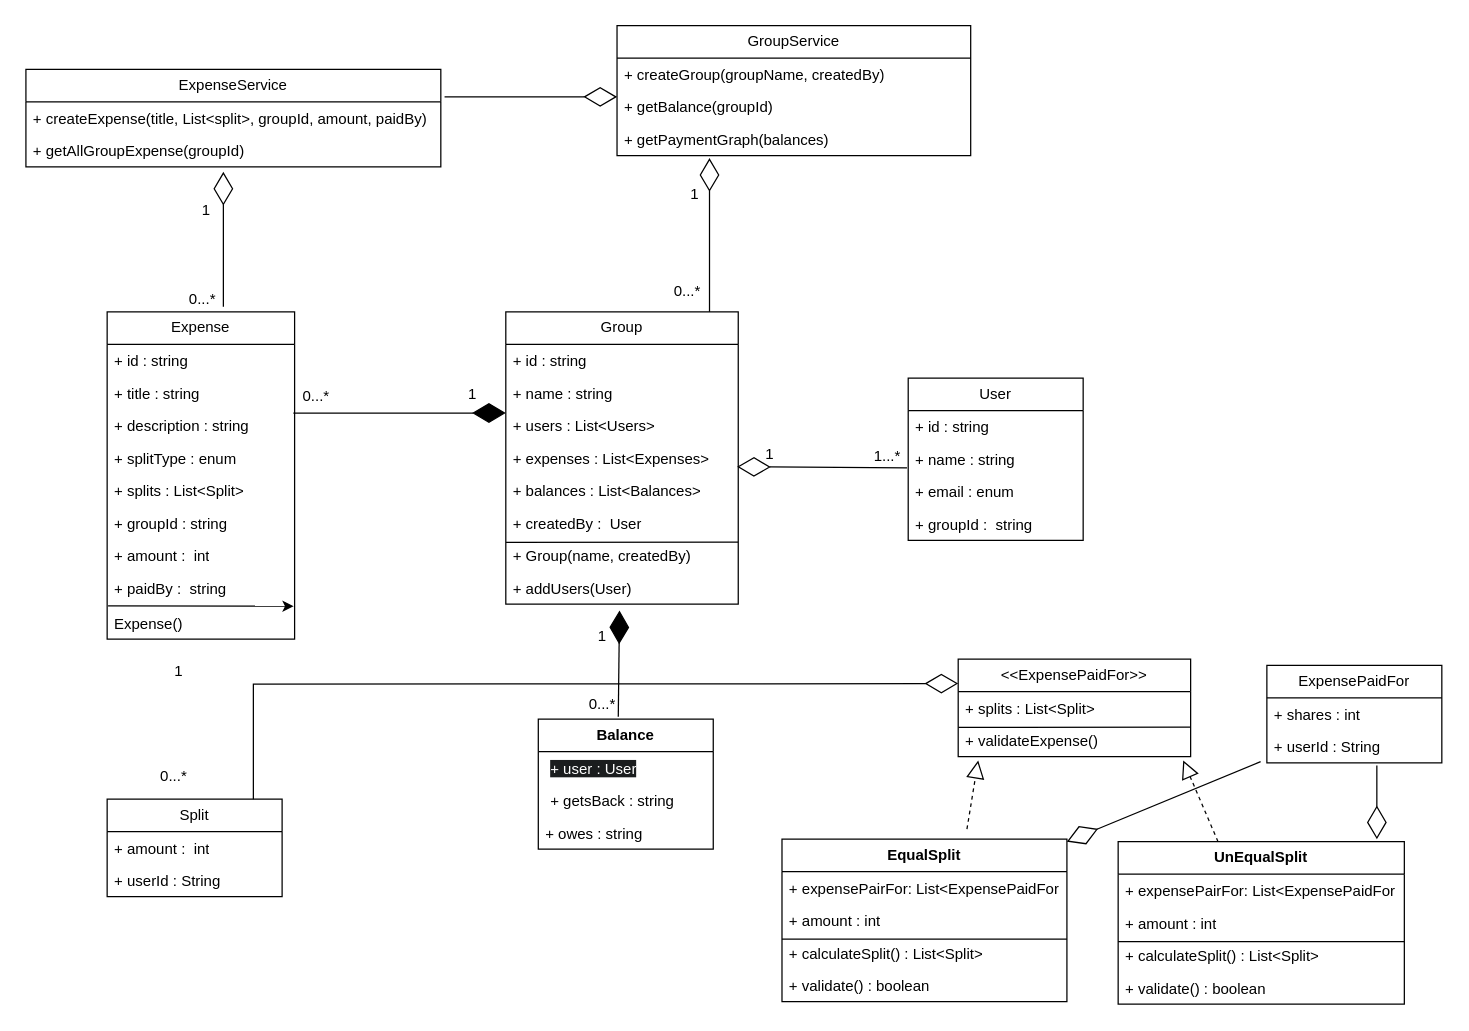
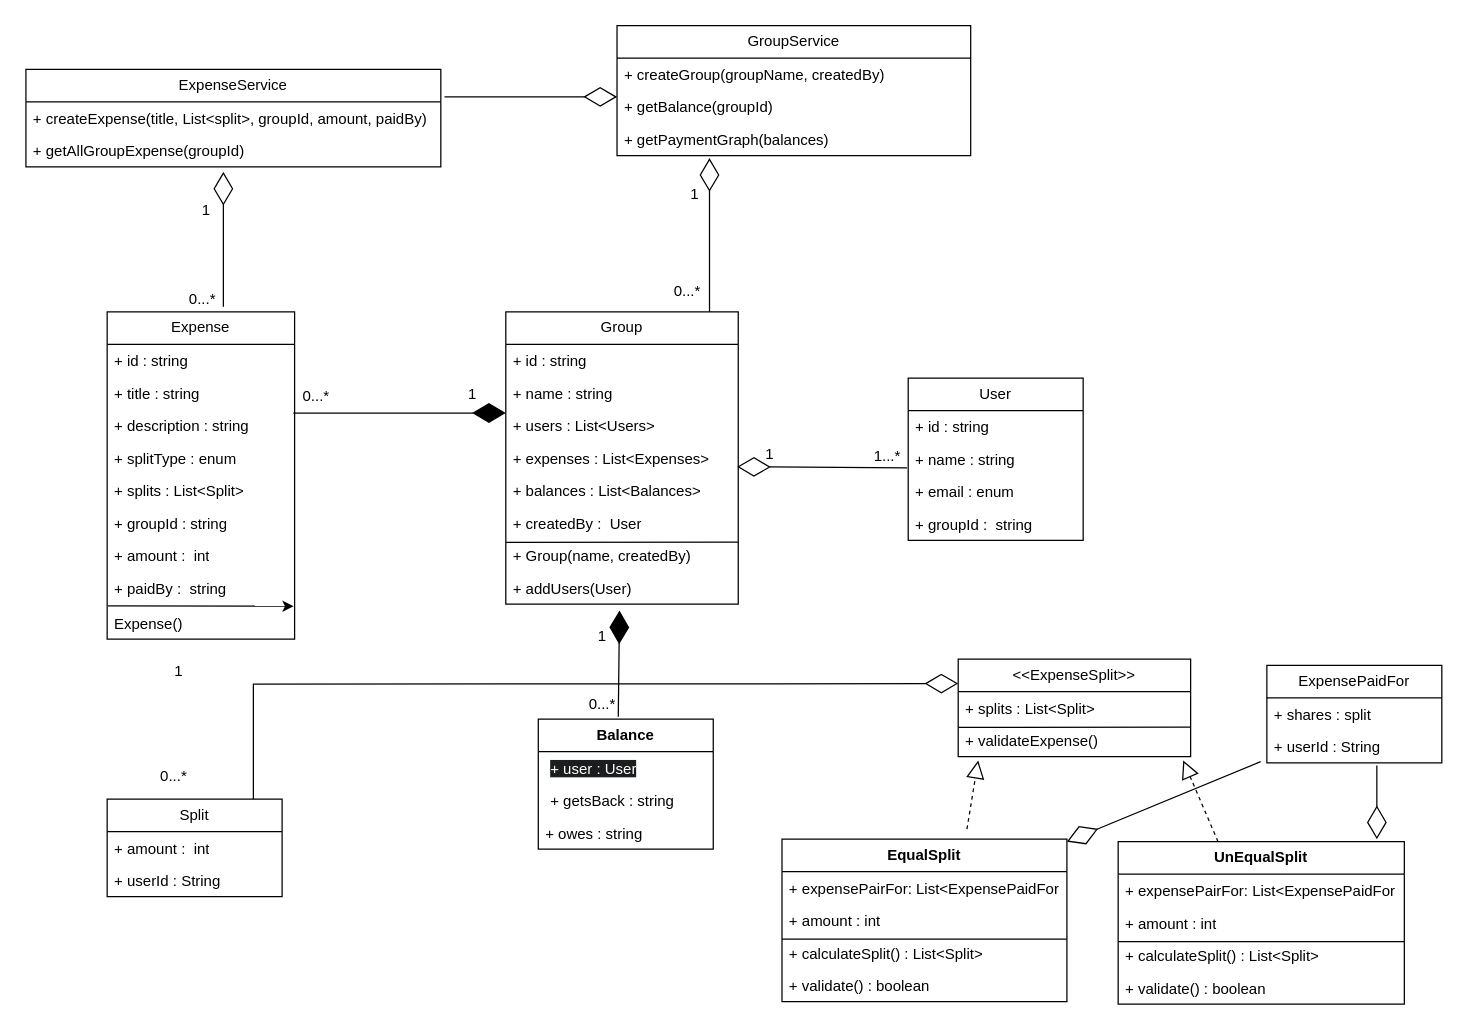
node "<<ExpensePaidFor>>": label "<<ExpensePaidFor>>" -> "<<ExpenseSplit>>"
node "+ shares : int": label "+ shares : int" -> "+ shares : split"
